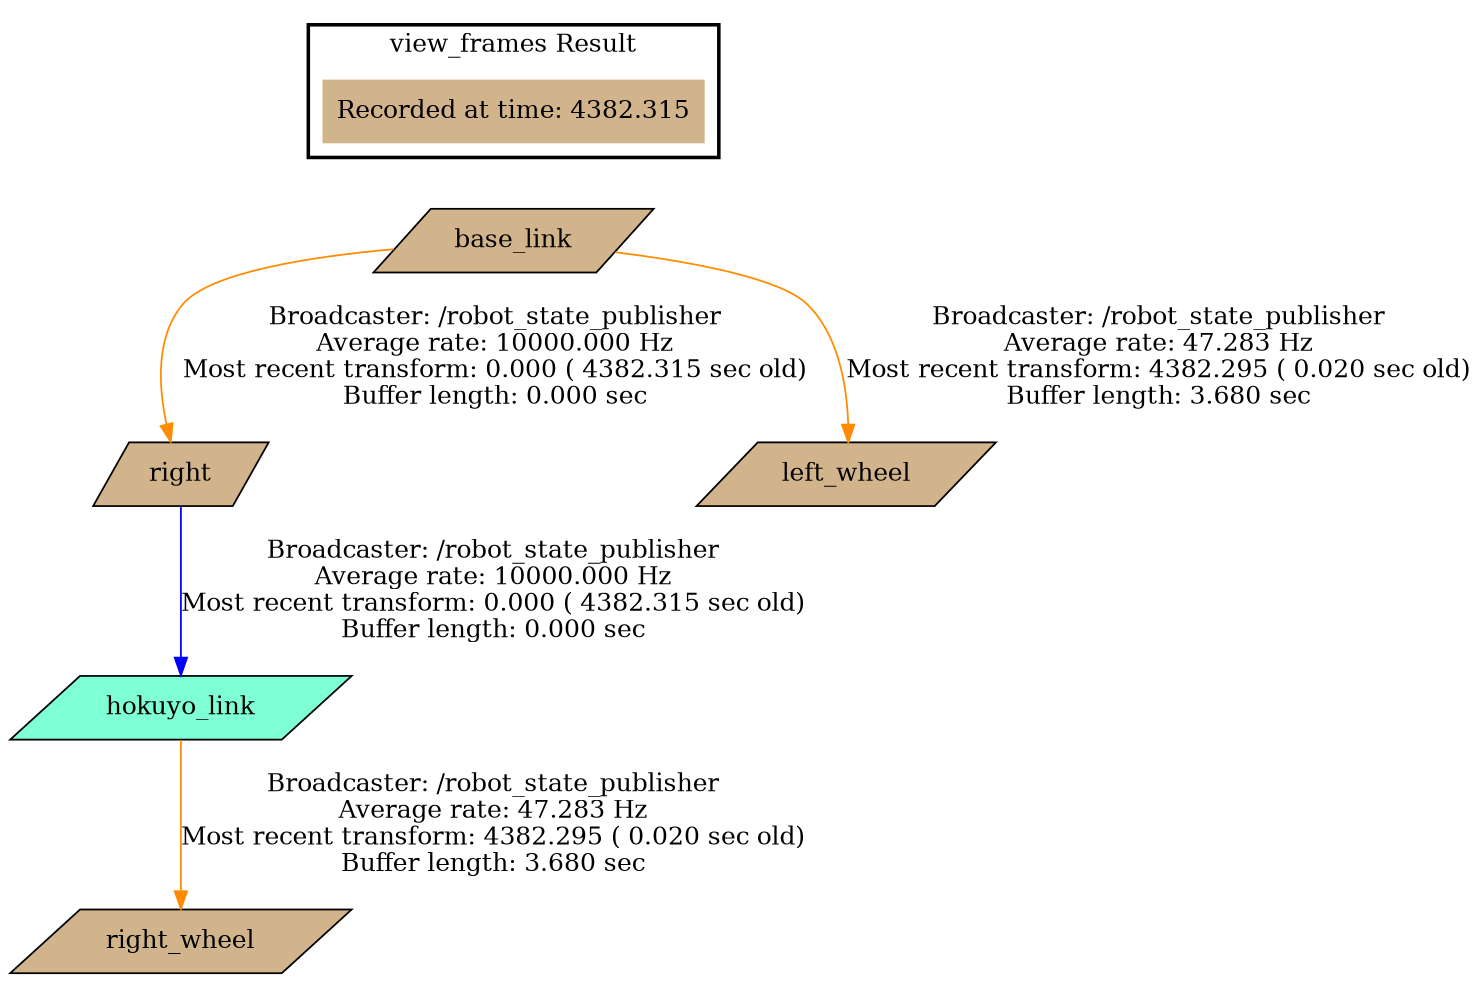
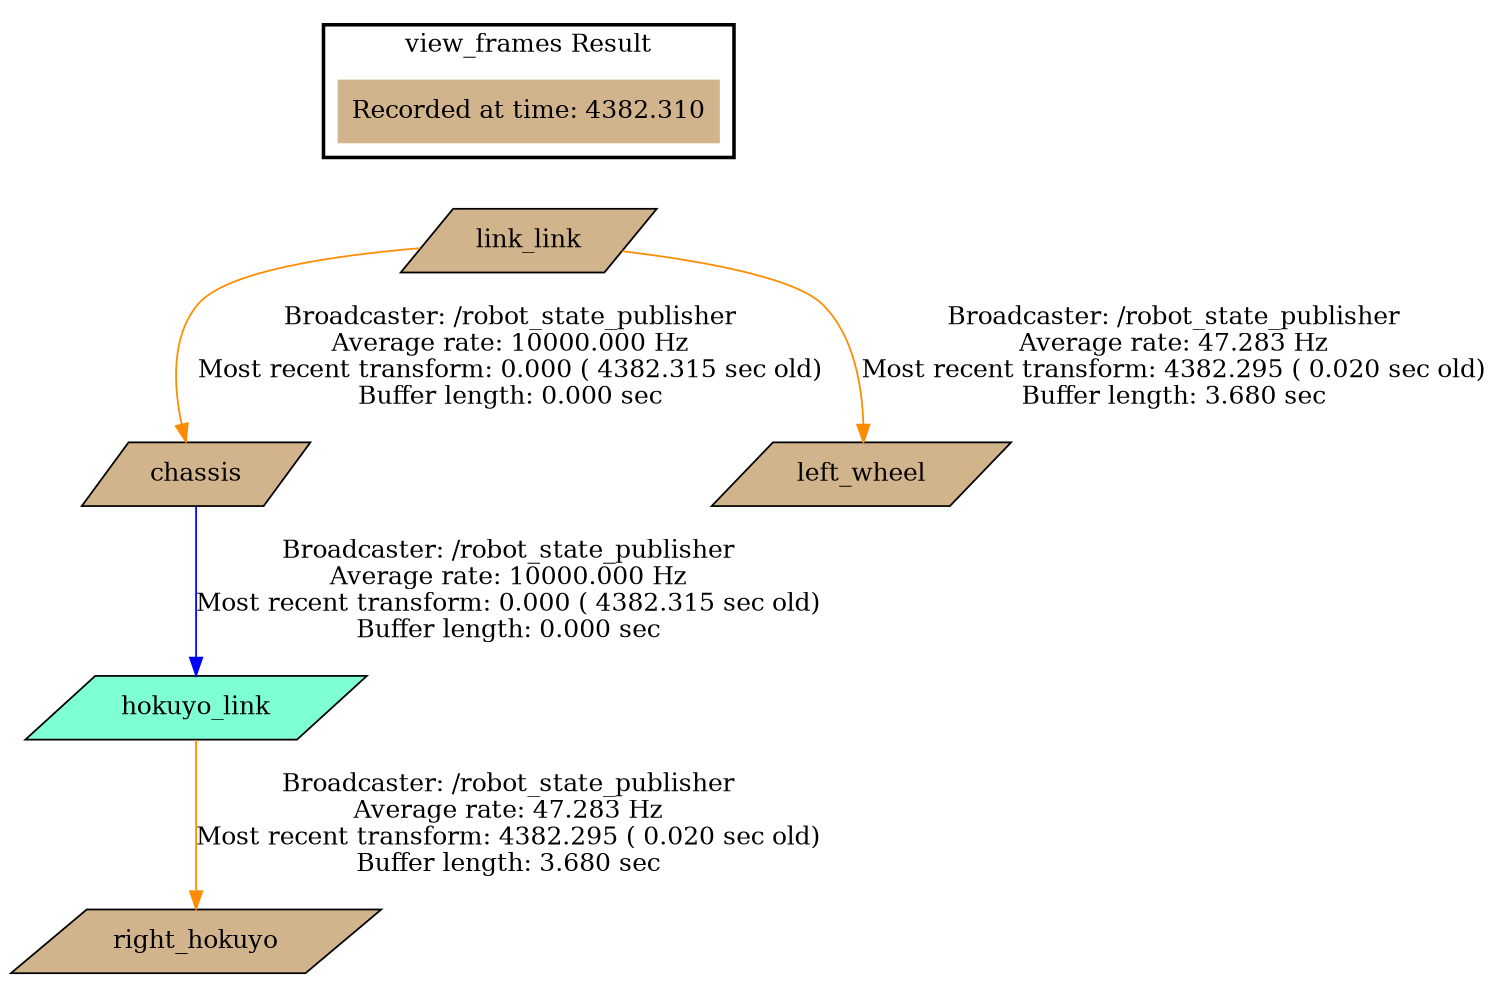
node "Recorded at time: 4382.315": label "Recorded at time: 4382.315" -> "Recorded at time: 4382.310"
node "base_link": label "base_link" -> "link_link"
node "right": label "right" -> "chassis"
node "right_wheel": label "right_wheel" -> "right_hokuyo"
